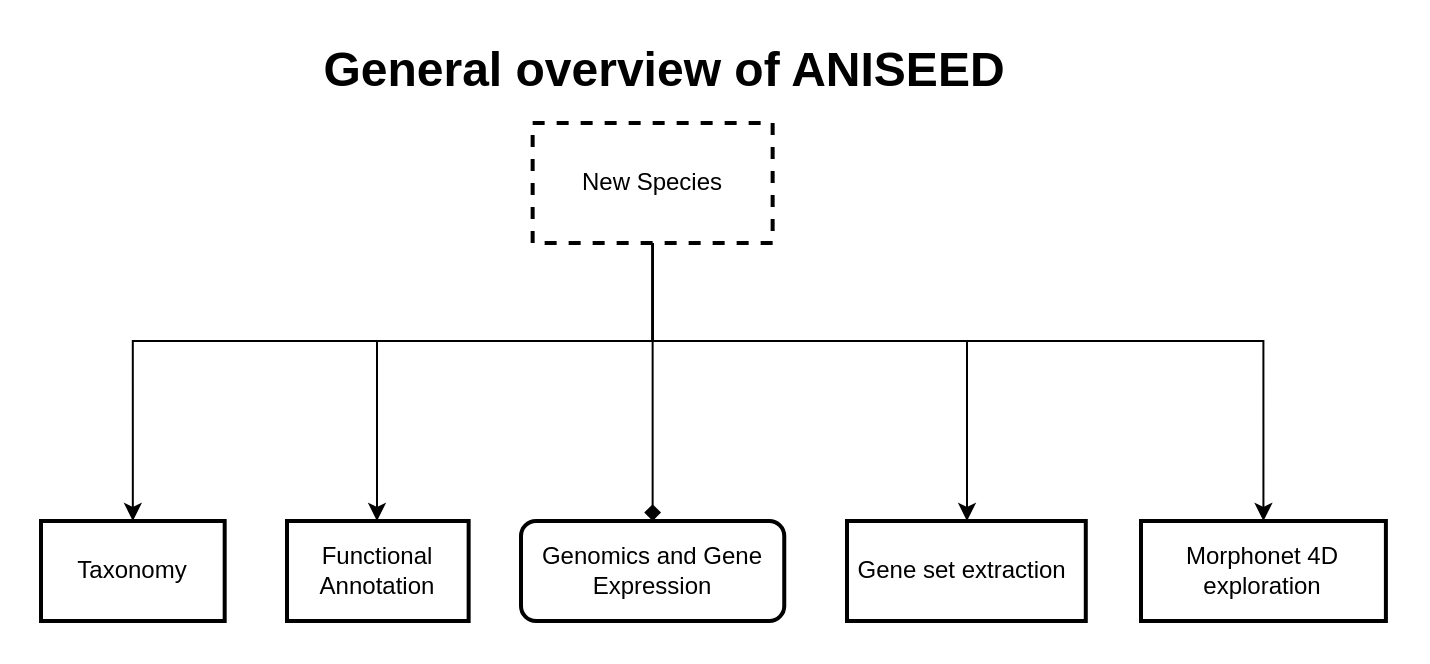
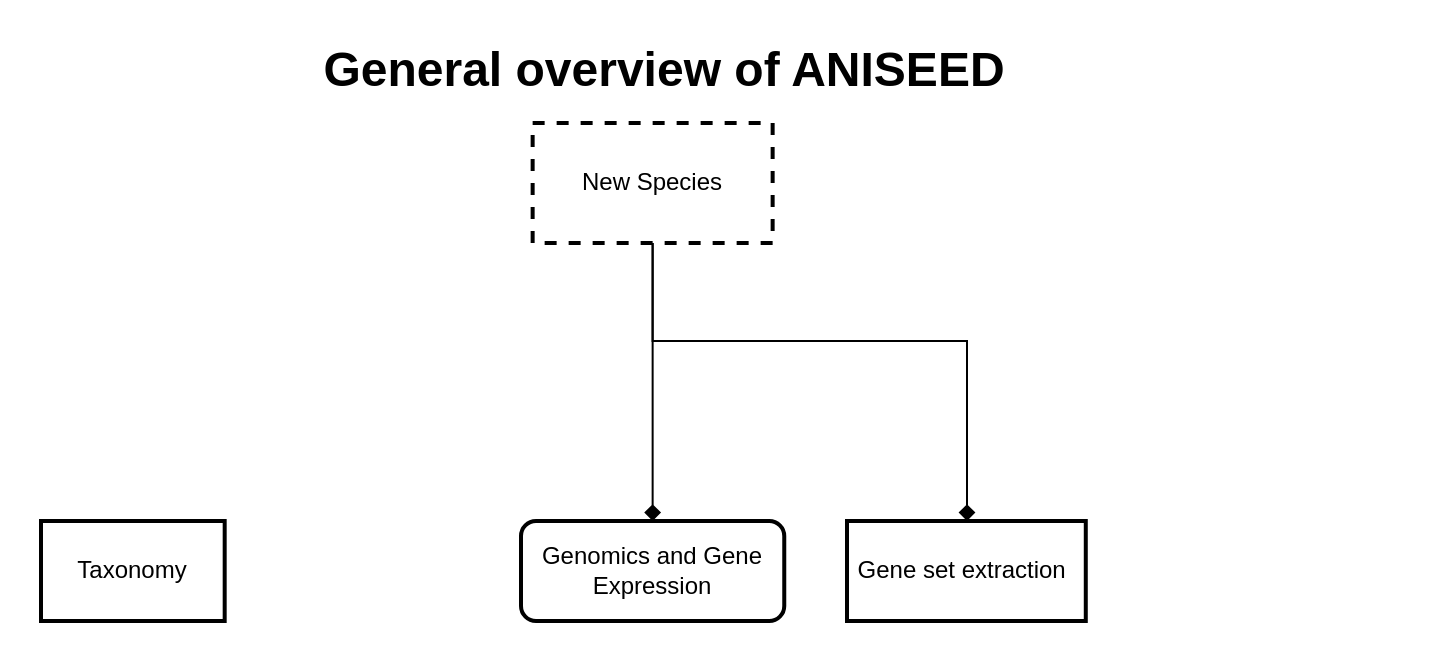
edge "New Species" -> "Taxonomy": removed
edge "New Species" -> "Morphonet 4D exploration": removed
edge "New Species" -> "Functional Annotation": removed
edge "New Species" -> "Gene set extraction": arrowhead classic -> diamond
node "Functional Annotation": removed
node "Morphonet 4D exploration": removed
